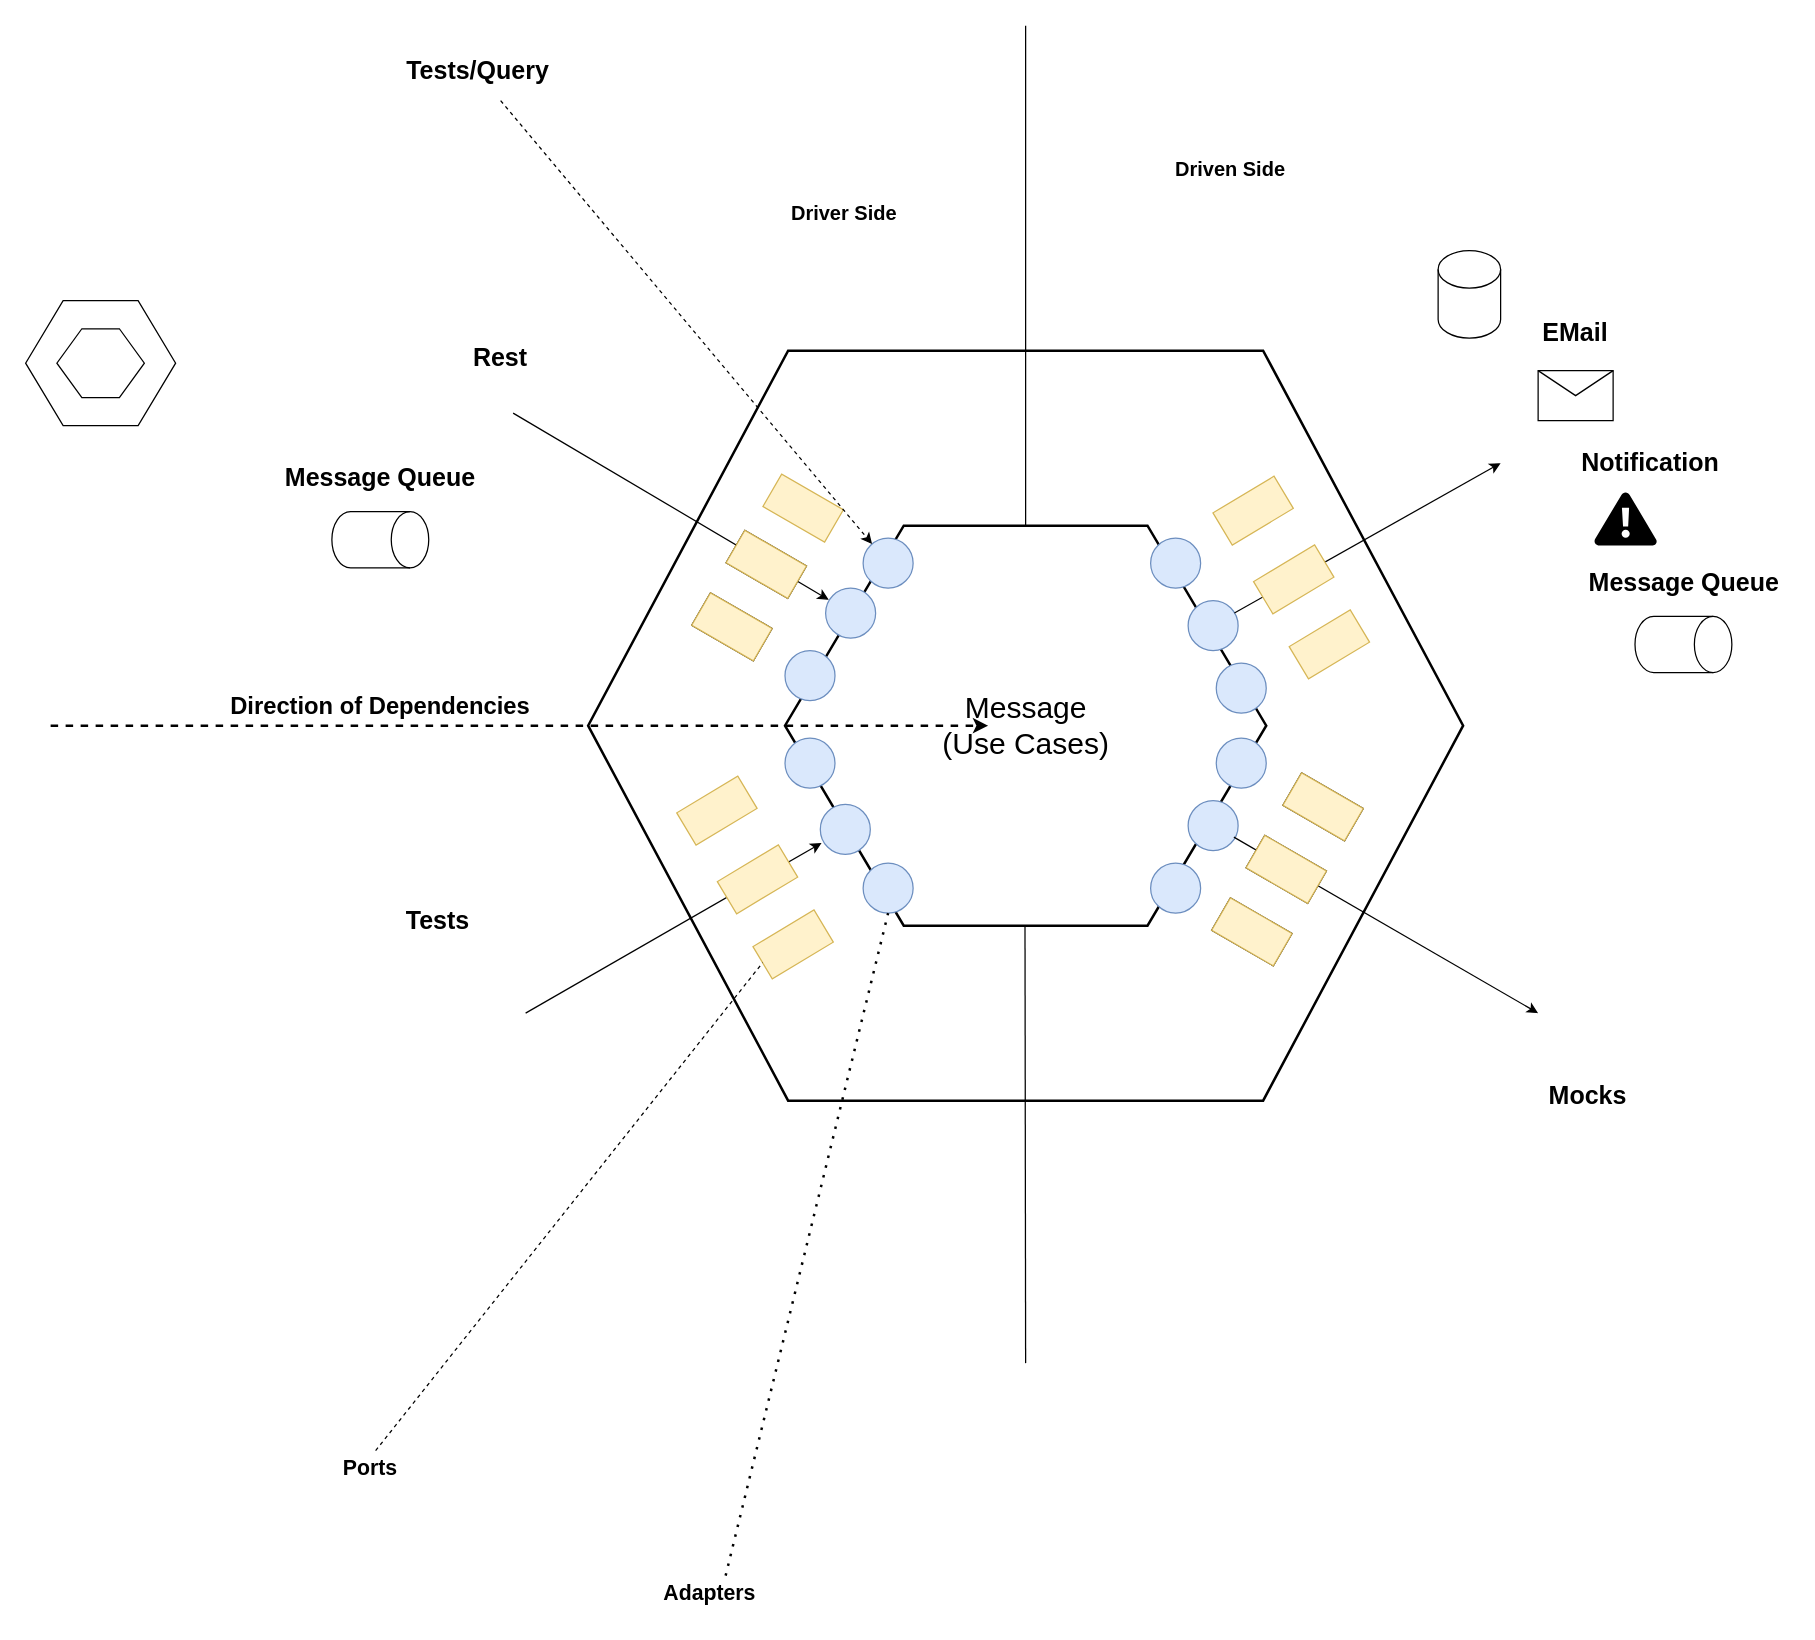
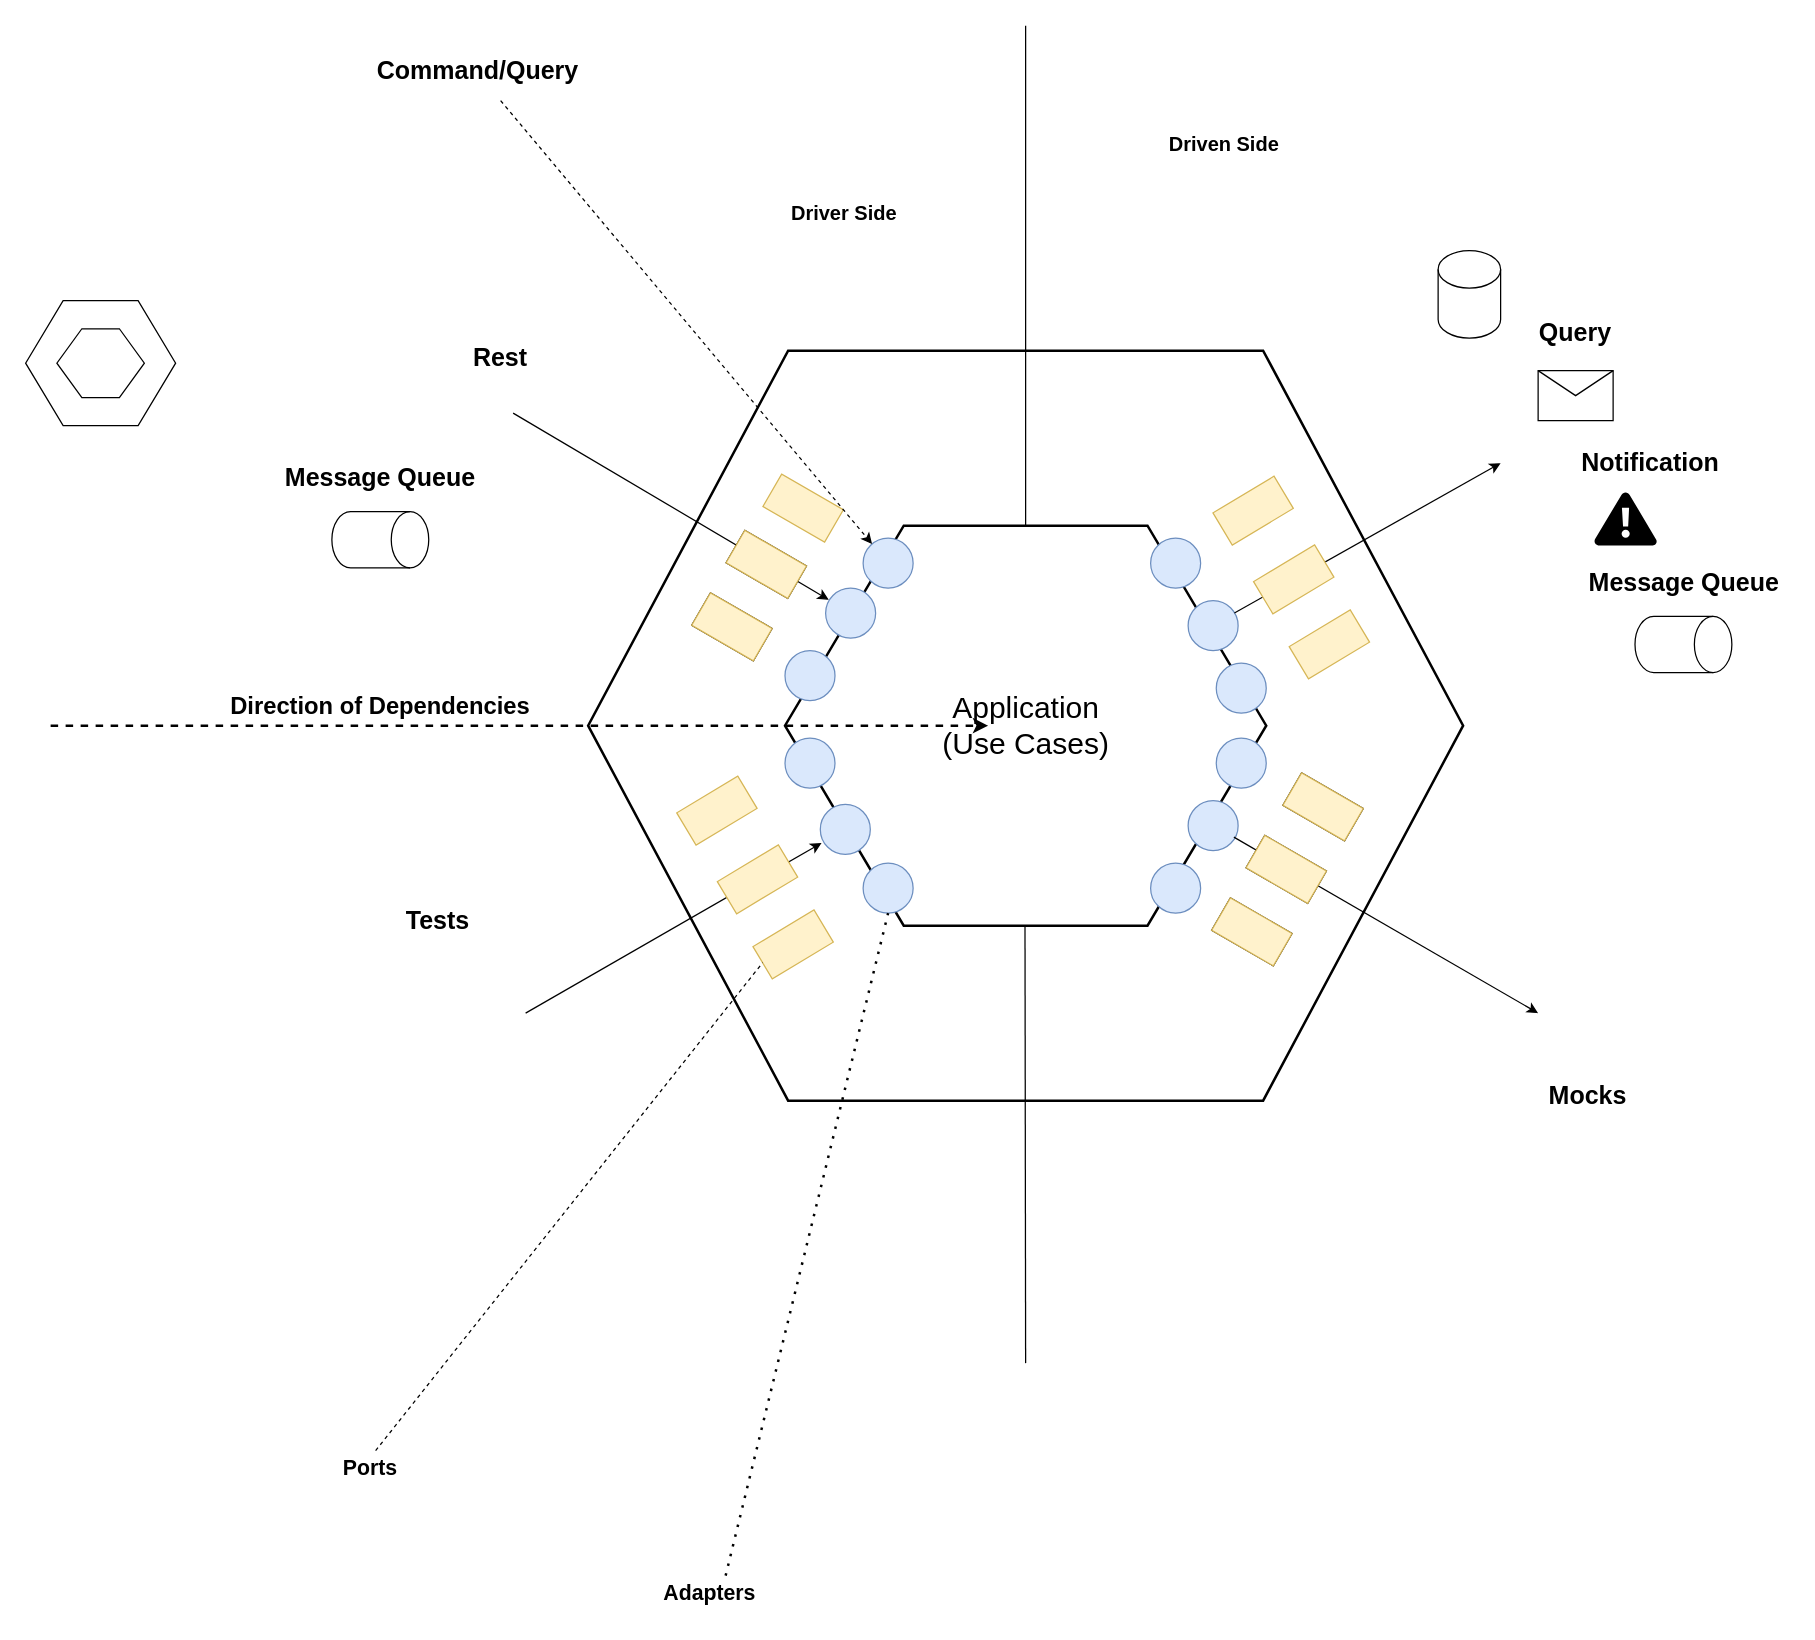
node "Tests/Query": label "Tests/Query" -> "Command/Query"
node "Driven Side": moved (1230, 169) -> (1224, 144)
node "EMail": label "EMail" -> "Query"
node "Message (Use Cases)": label "Message (Use Cases)" -> "Application (Use Cases)"
